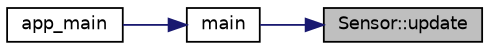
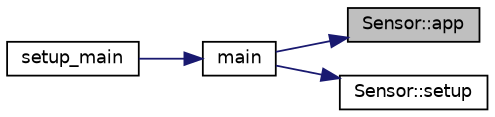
node "app_main": label "app_main" -> "setup_main"
node "Sensor::update": label "Sensor::update" -> "Sensor::app"
node "Sensor::setup": added
